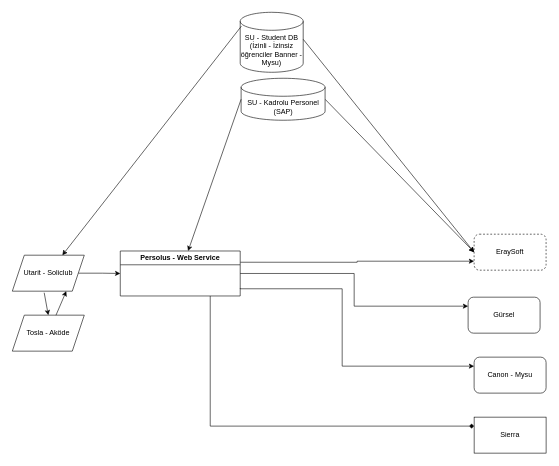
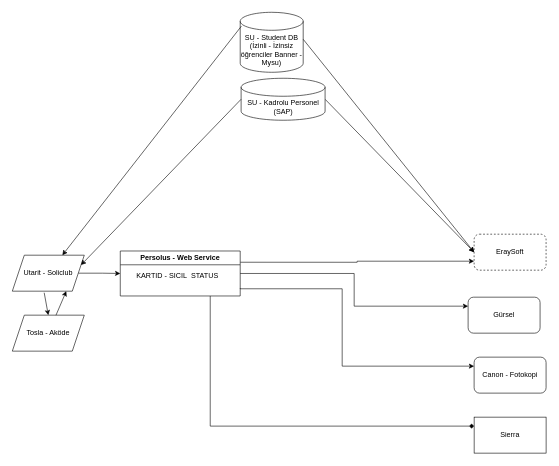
edge "SU - Kadrolu Personel (SAP)" -> "Persolus - Web Service": now "SU - Kadrolu Personel (SAP)" -> "Utarit - Soliclub"
node "KARTID - SICIL STATUS": added
node "Canon - Mysu": label "Canon - Mysu" -> "Canon - Fotokopi"
